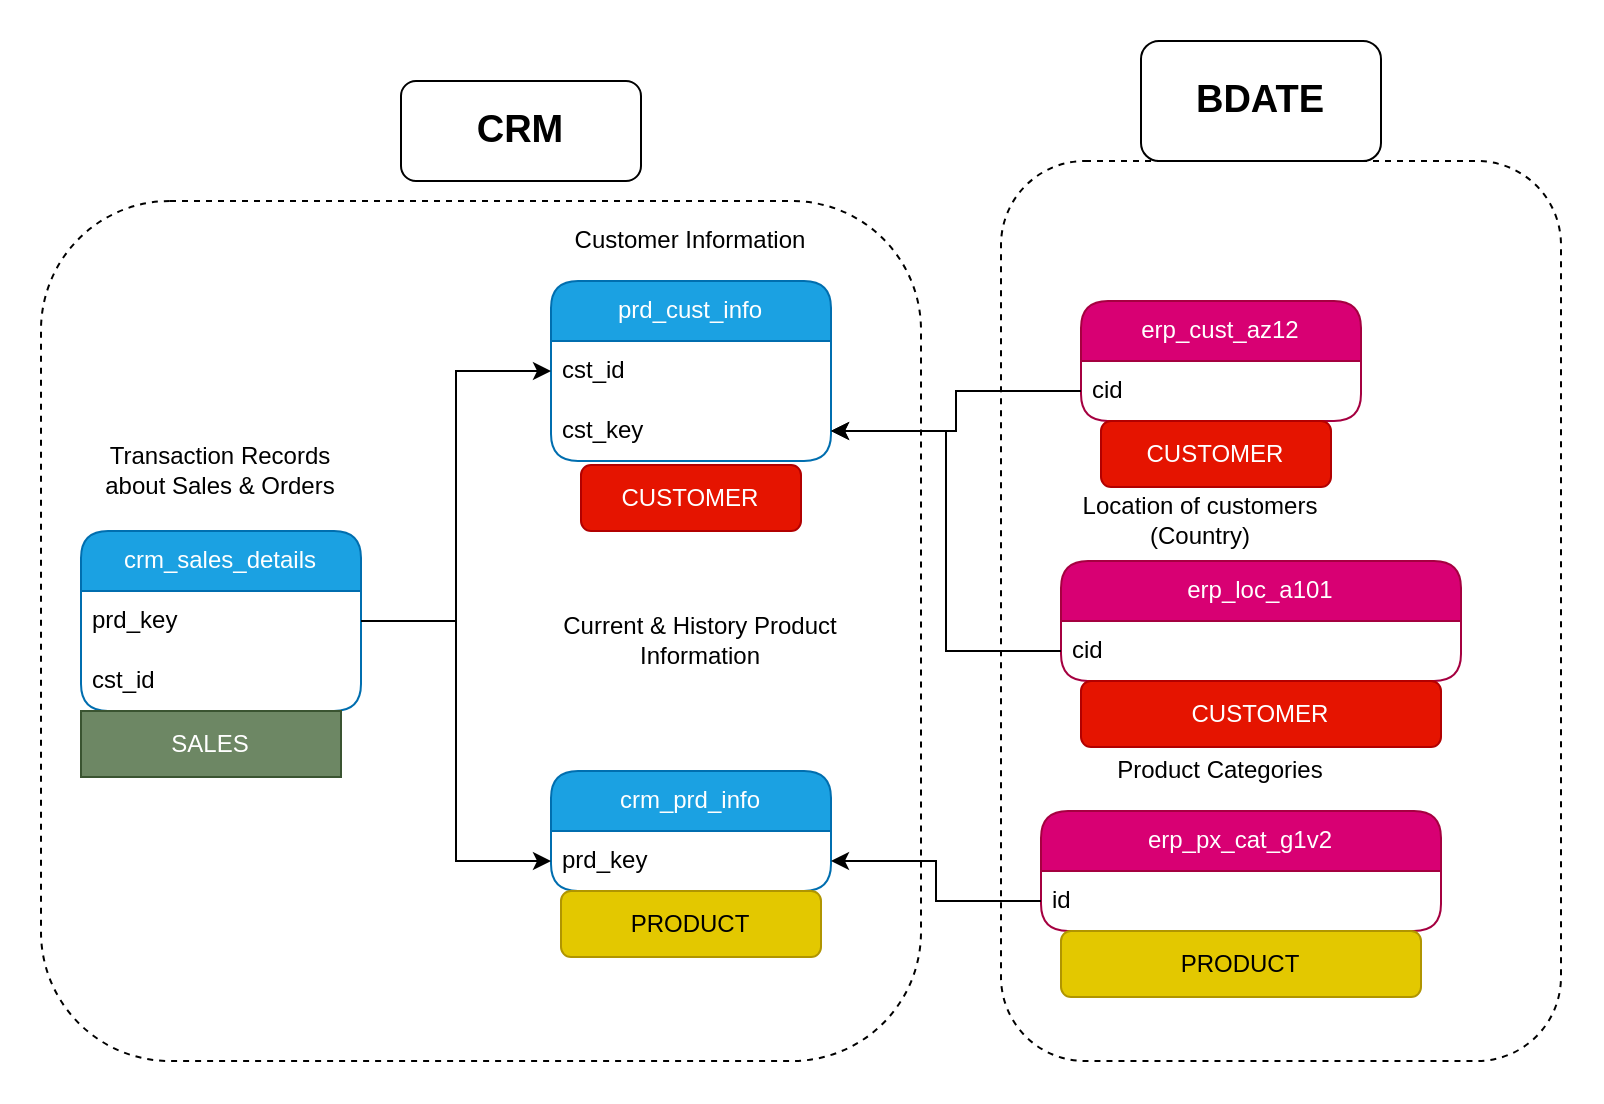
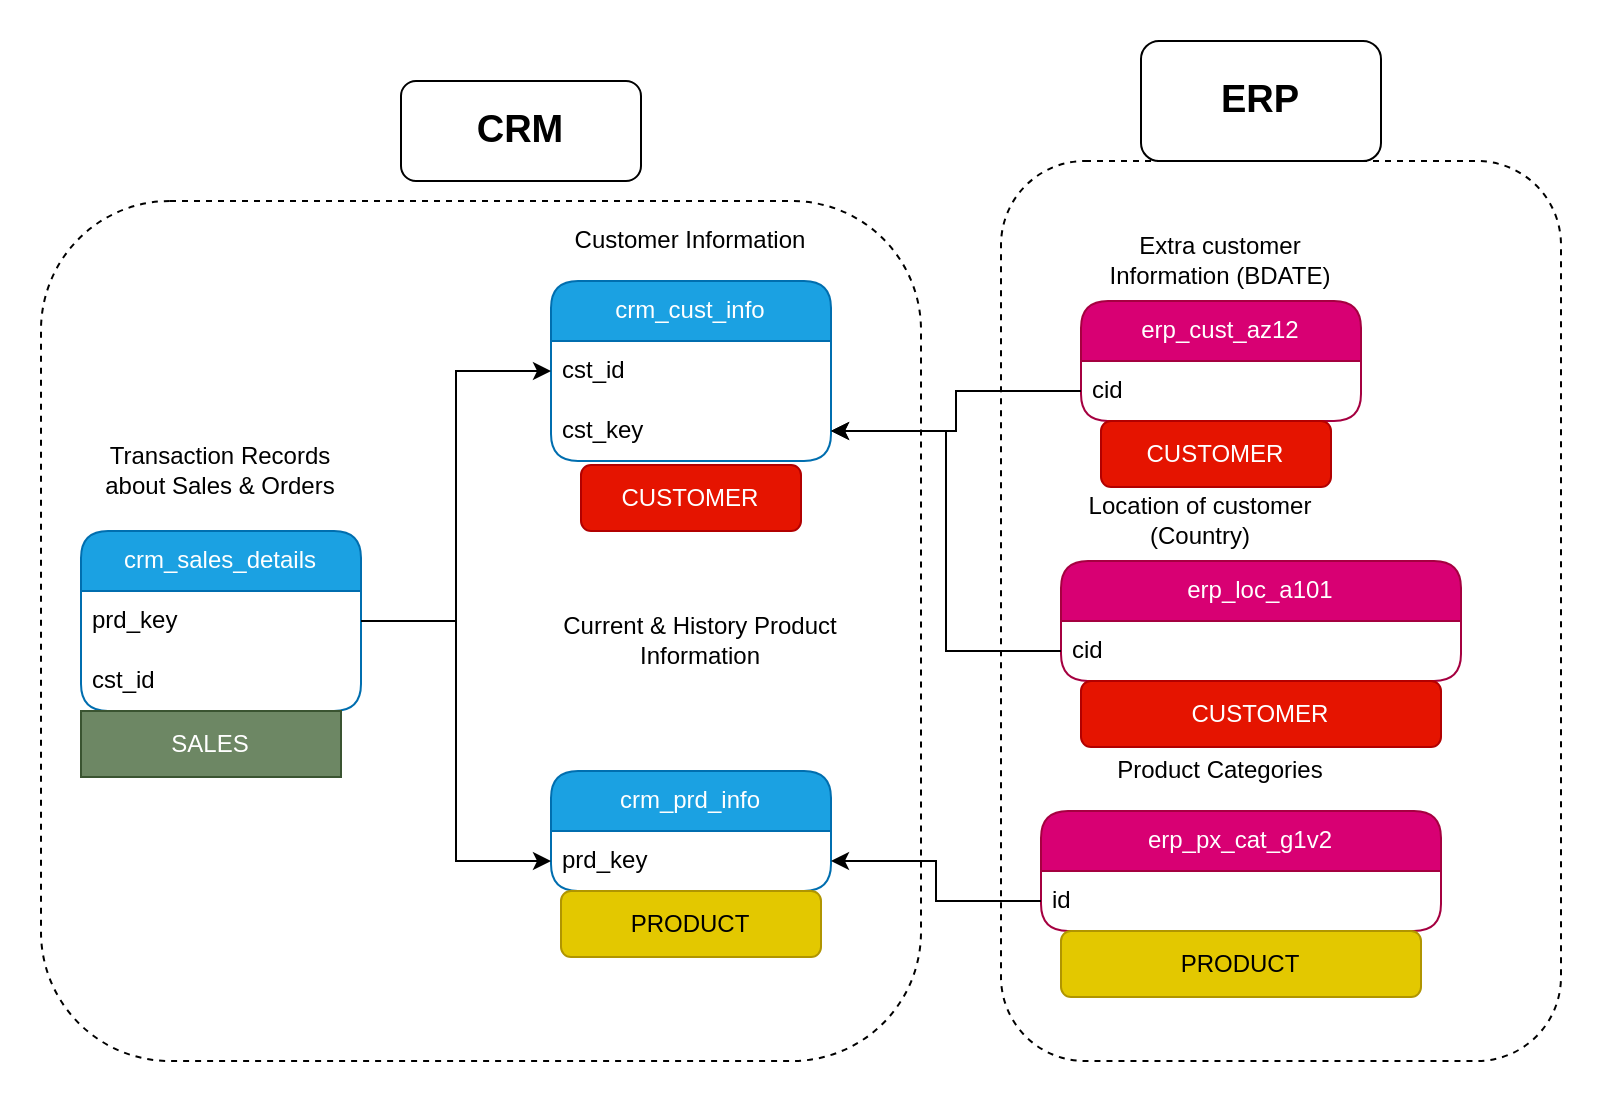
node "BDATE": label "BDATE" -> "ERP"
node "Extra customer Information (BDATE)": added
node "prd_cust_info": label "prd_cust_info" -> "crm_cust_info"
node "Location of customers (Country)": label "Location of customers (Country)" -> "Location of customer (Country)"
